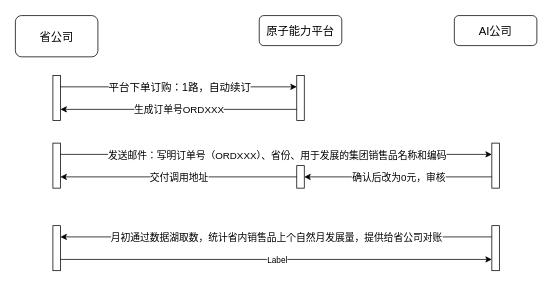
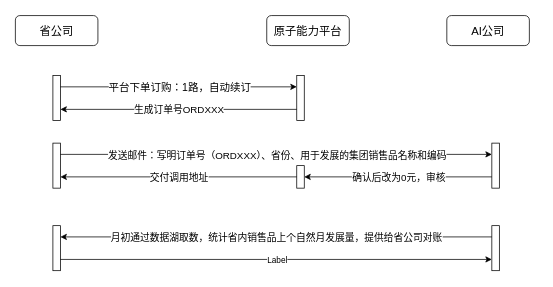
node "原子能力平台": moved (300, 30) -> (308, 30)
node "AI公司": moved (495, 30) -> (488, 30)
node "省公司": size 83x41 -> 83x30
